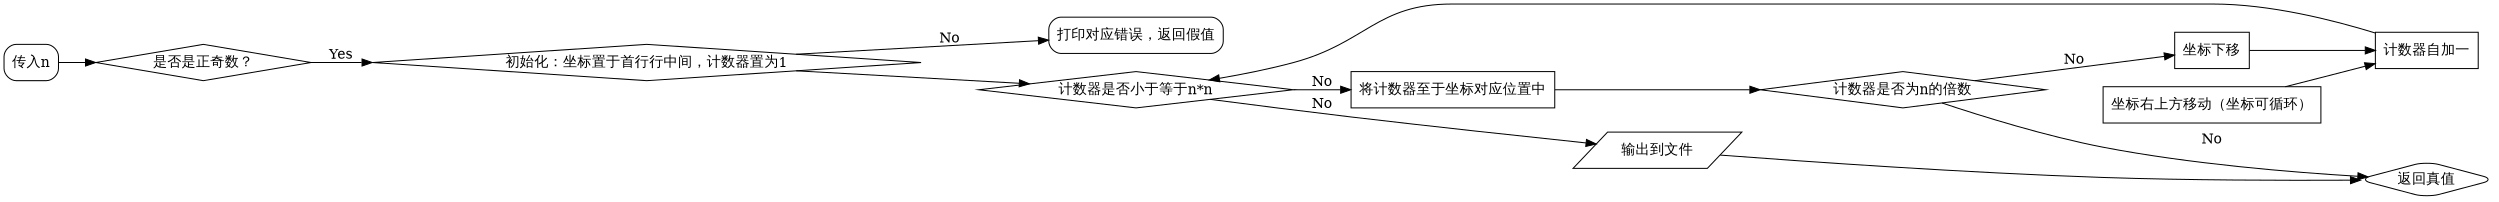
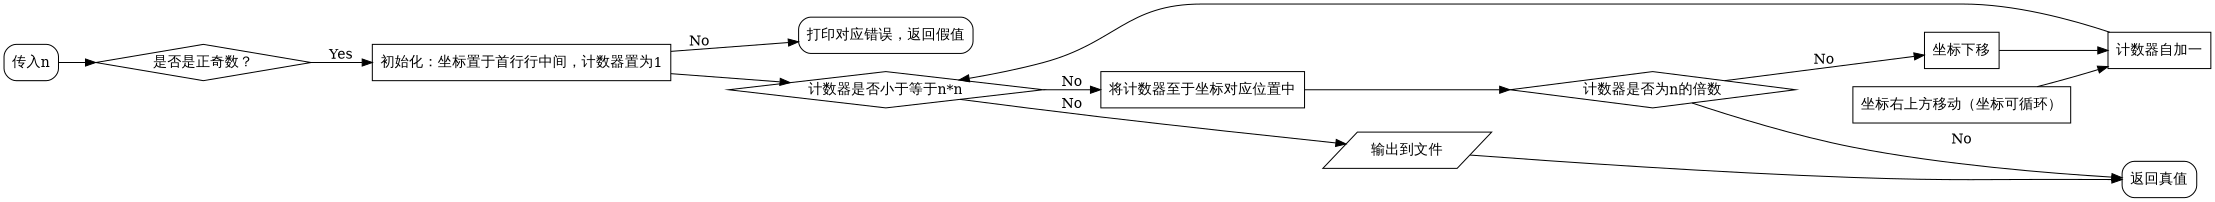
node "初始化：坐标置于首行行中间，计数器置为1": shape diamond -> box
node "返回真值": shape diamond -> box
